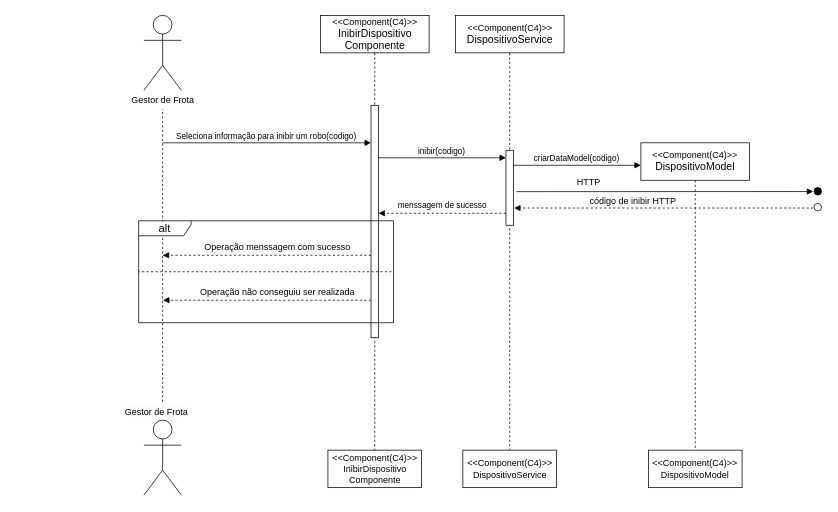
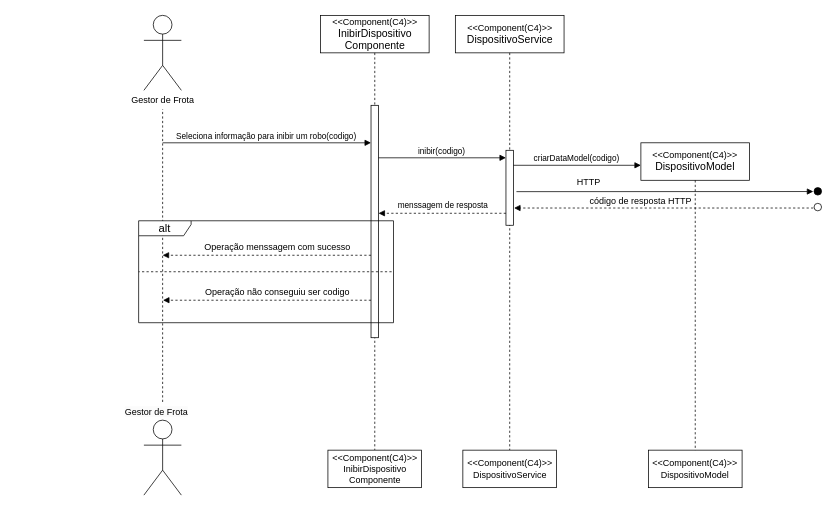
node "código de inibir HTTP": label "código de inibir HTTP" -> "código de resposta HTTP"
node "menssagem de sucesso": label "menssagem de sucesso" -> "menssagem de resposta"
node "Operação não conseguiu ser realizada": label "Operação não conseguiu ser realizada" -> "Operação não conseguiu ser codigo"
